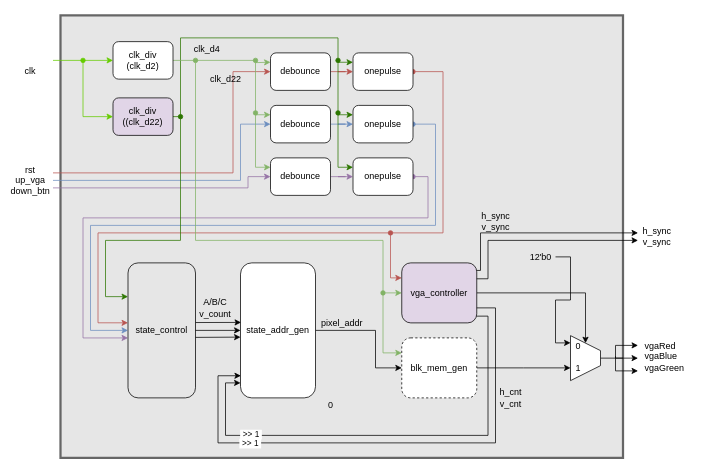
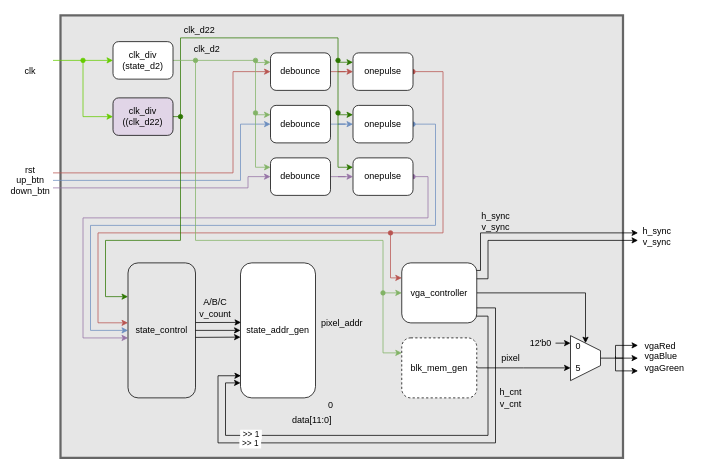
node "clk_d4": label "clk_d4" -> "clk_d2"
node "clk_div (clk_d2)": label "clk_div (clk_d2)" -> "clk_div (state_d2)"
node "clk_d22": moved (225, 79) -> (199, 30)
node "rst up_vga down_btn": label "rst up_vga down_btn" -> "rst up_btn down_btn"
node "12'b0": moved (540, 257) -> (540, 343)
node "vga_controller": fillcolor #e1d5e7 -> #ffffff
edge "state_addr_gen" -> "blk_mem_gen": removed
node "0 1": label "0 1" -> "0 5"
node "pixel": added
node "data[11:0]": added
